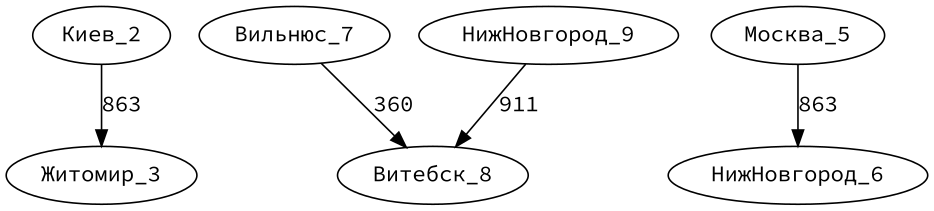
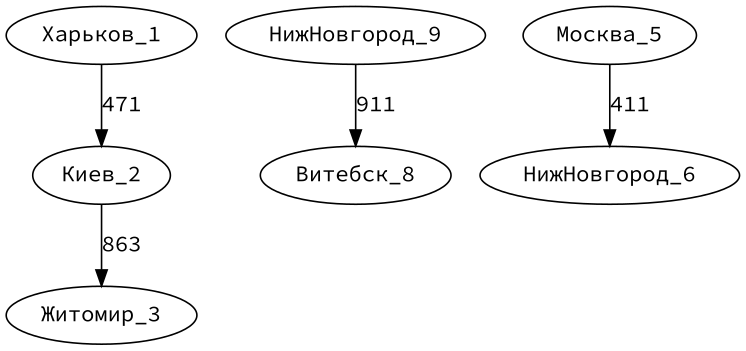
node "Харьков_1": added
node "Вильнюс_7": removed
edge "Москва_5" -> "НижНовгород_6": label "863" -> "411"
